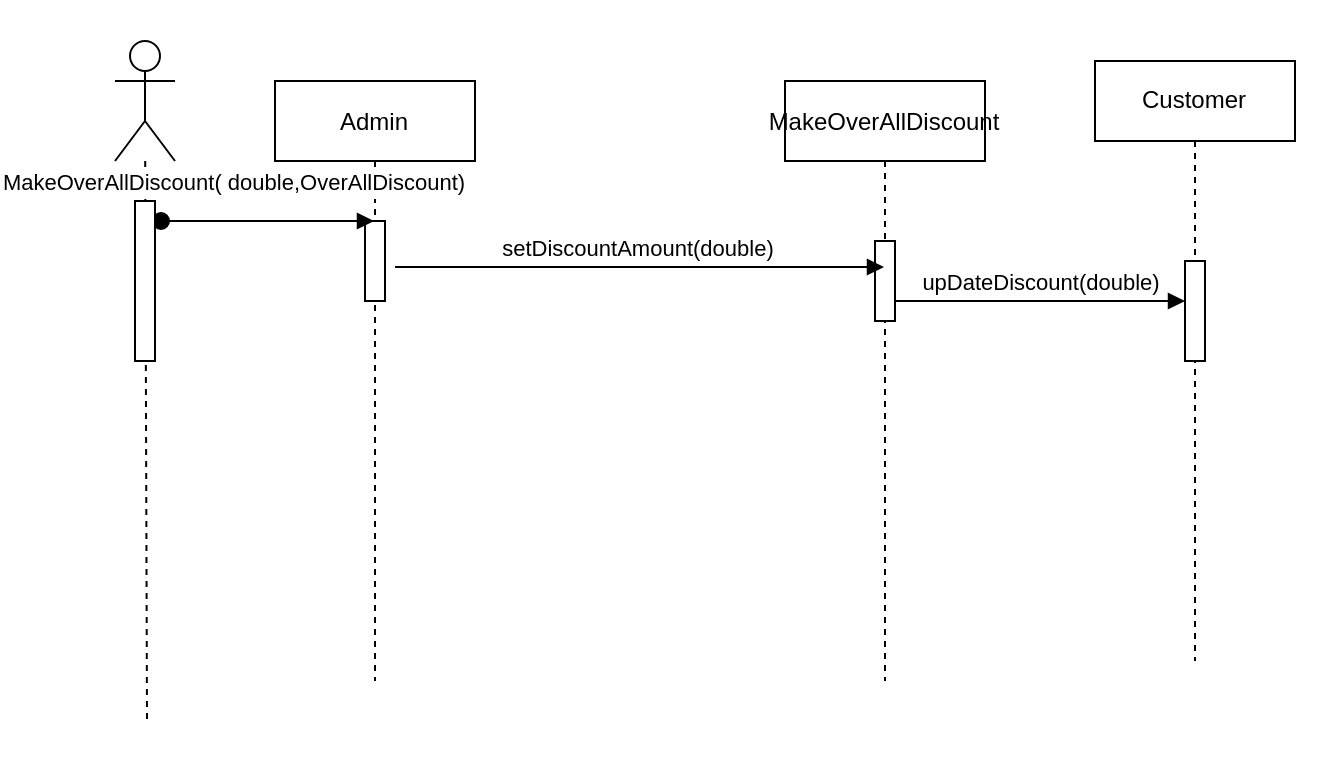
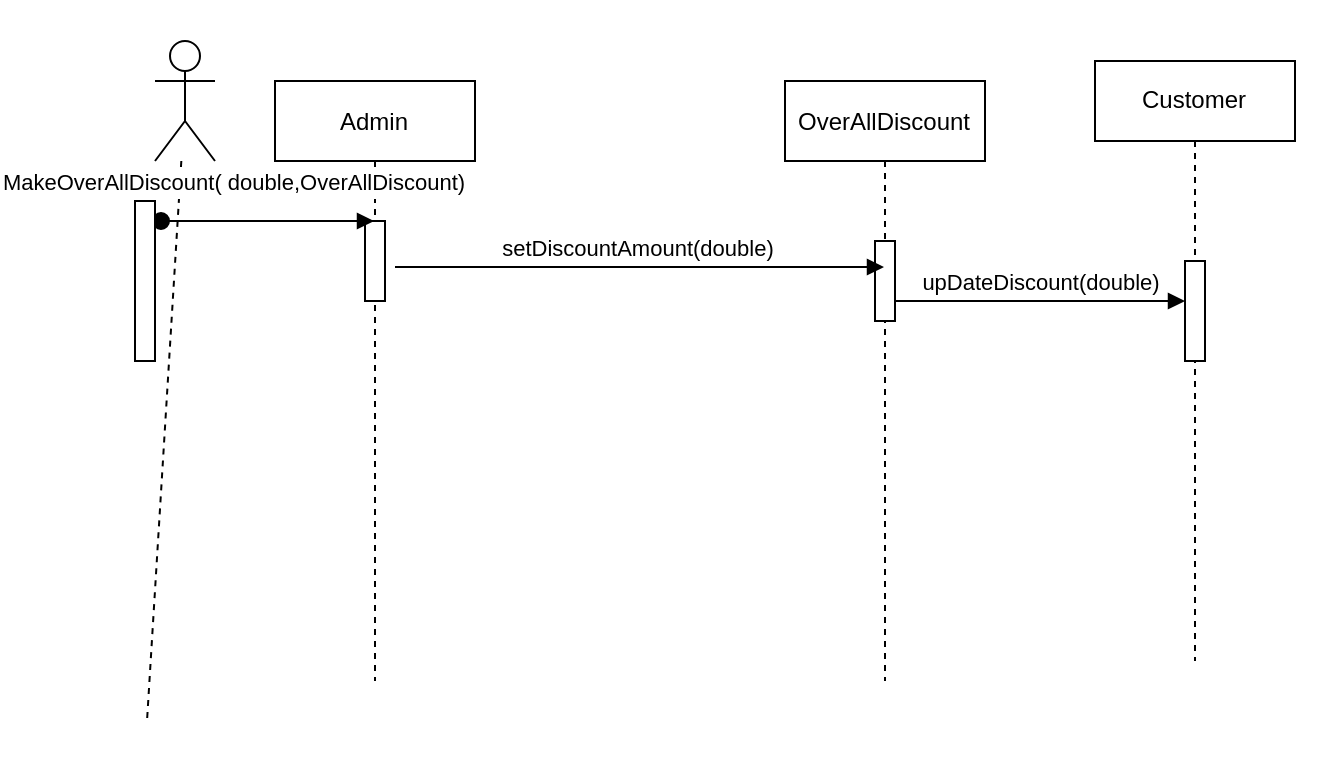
node "Actor": moved (145, 101) -> (185, 101)
node "MakeOverAllDiscount": label "MakeOverAllDiscount" -> "OverAllDiscount"
